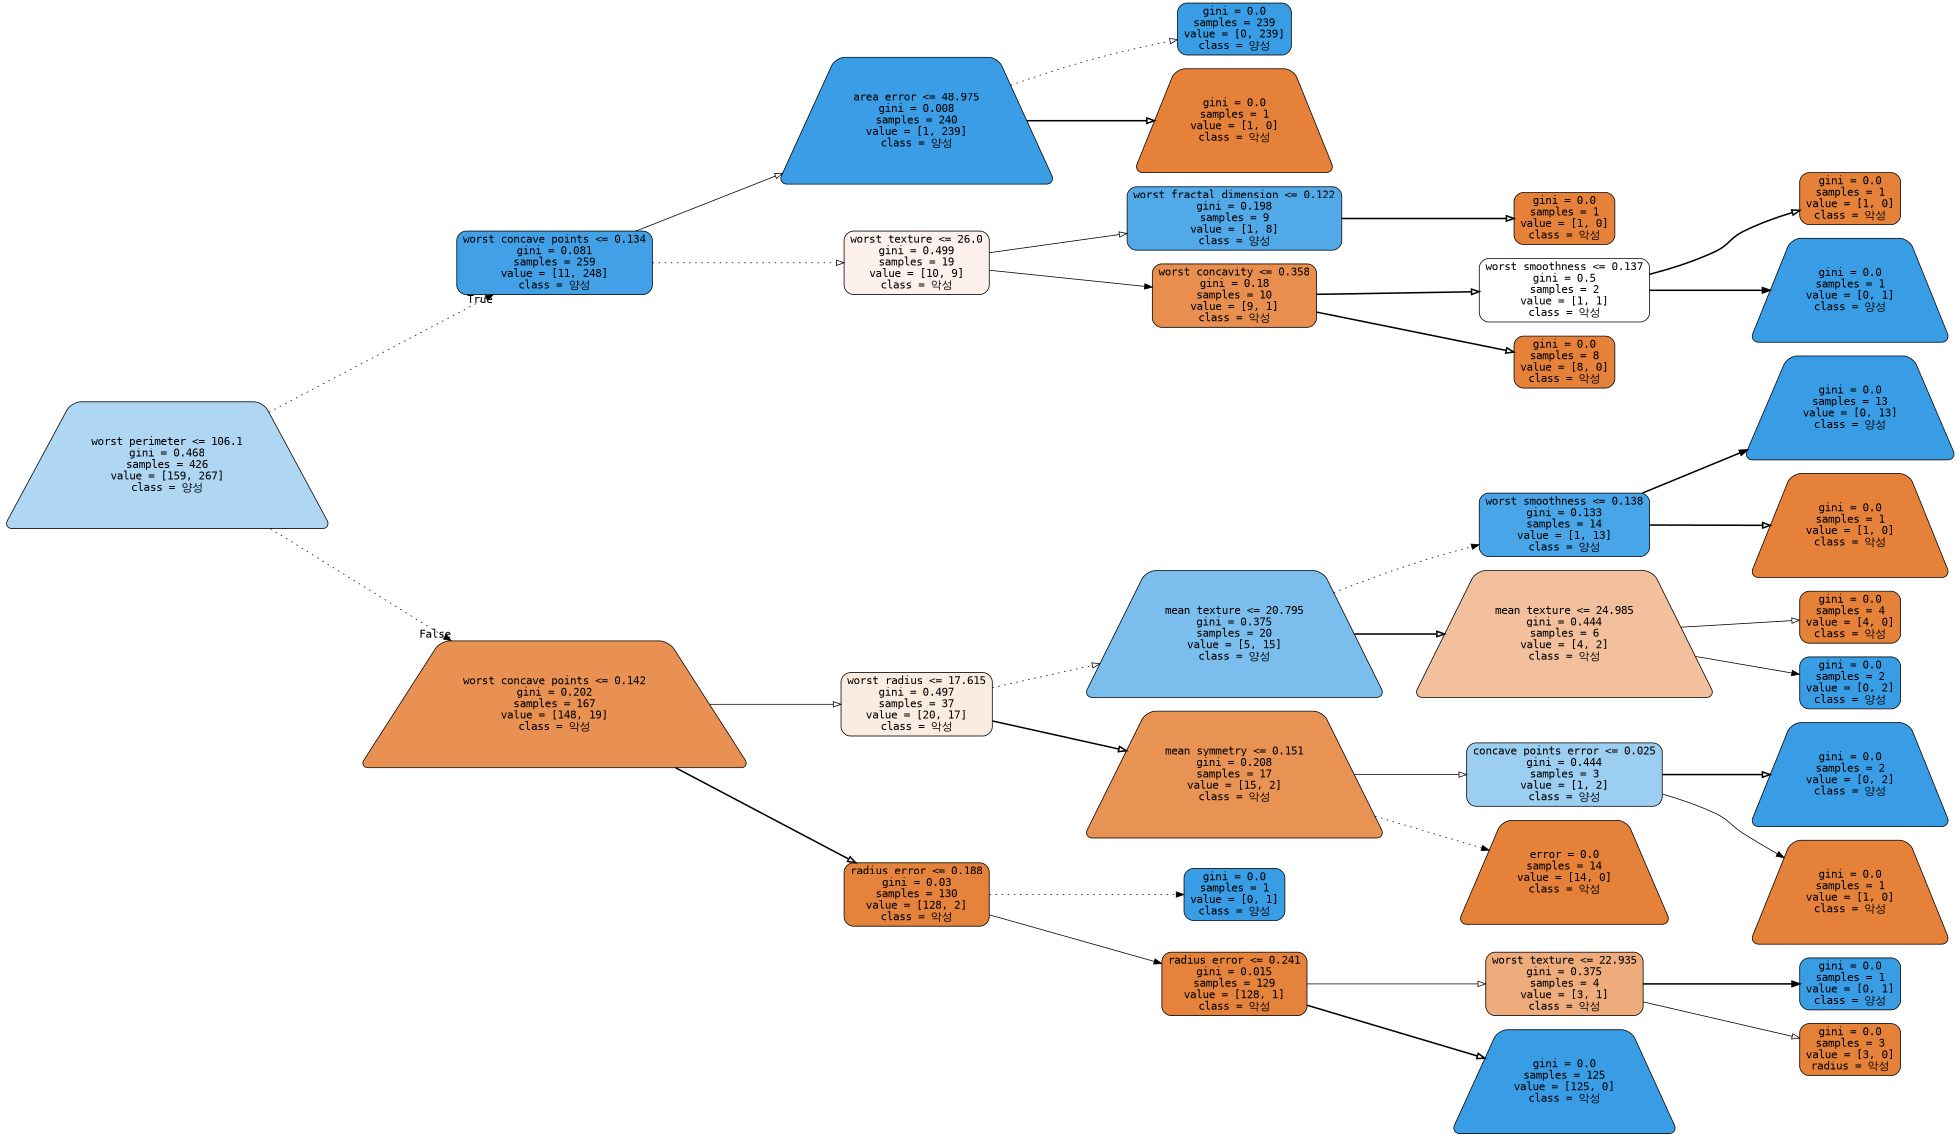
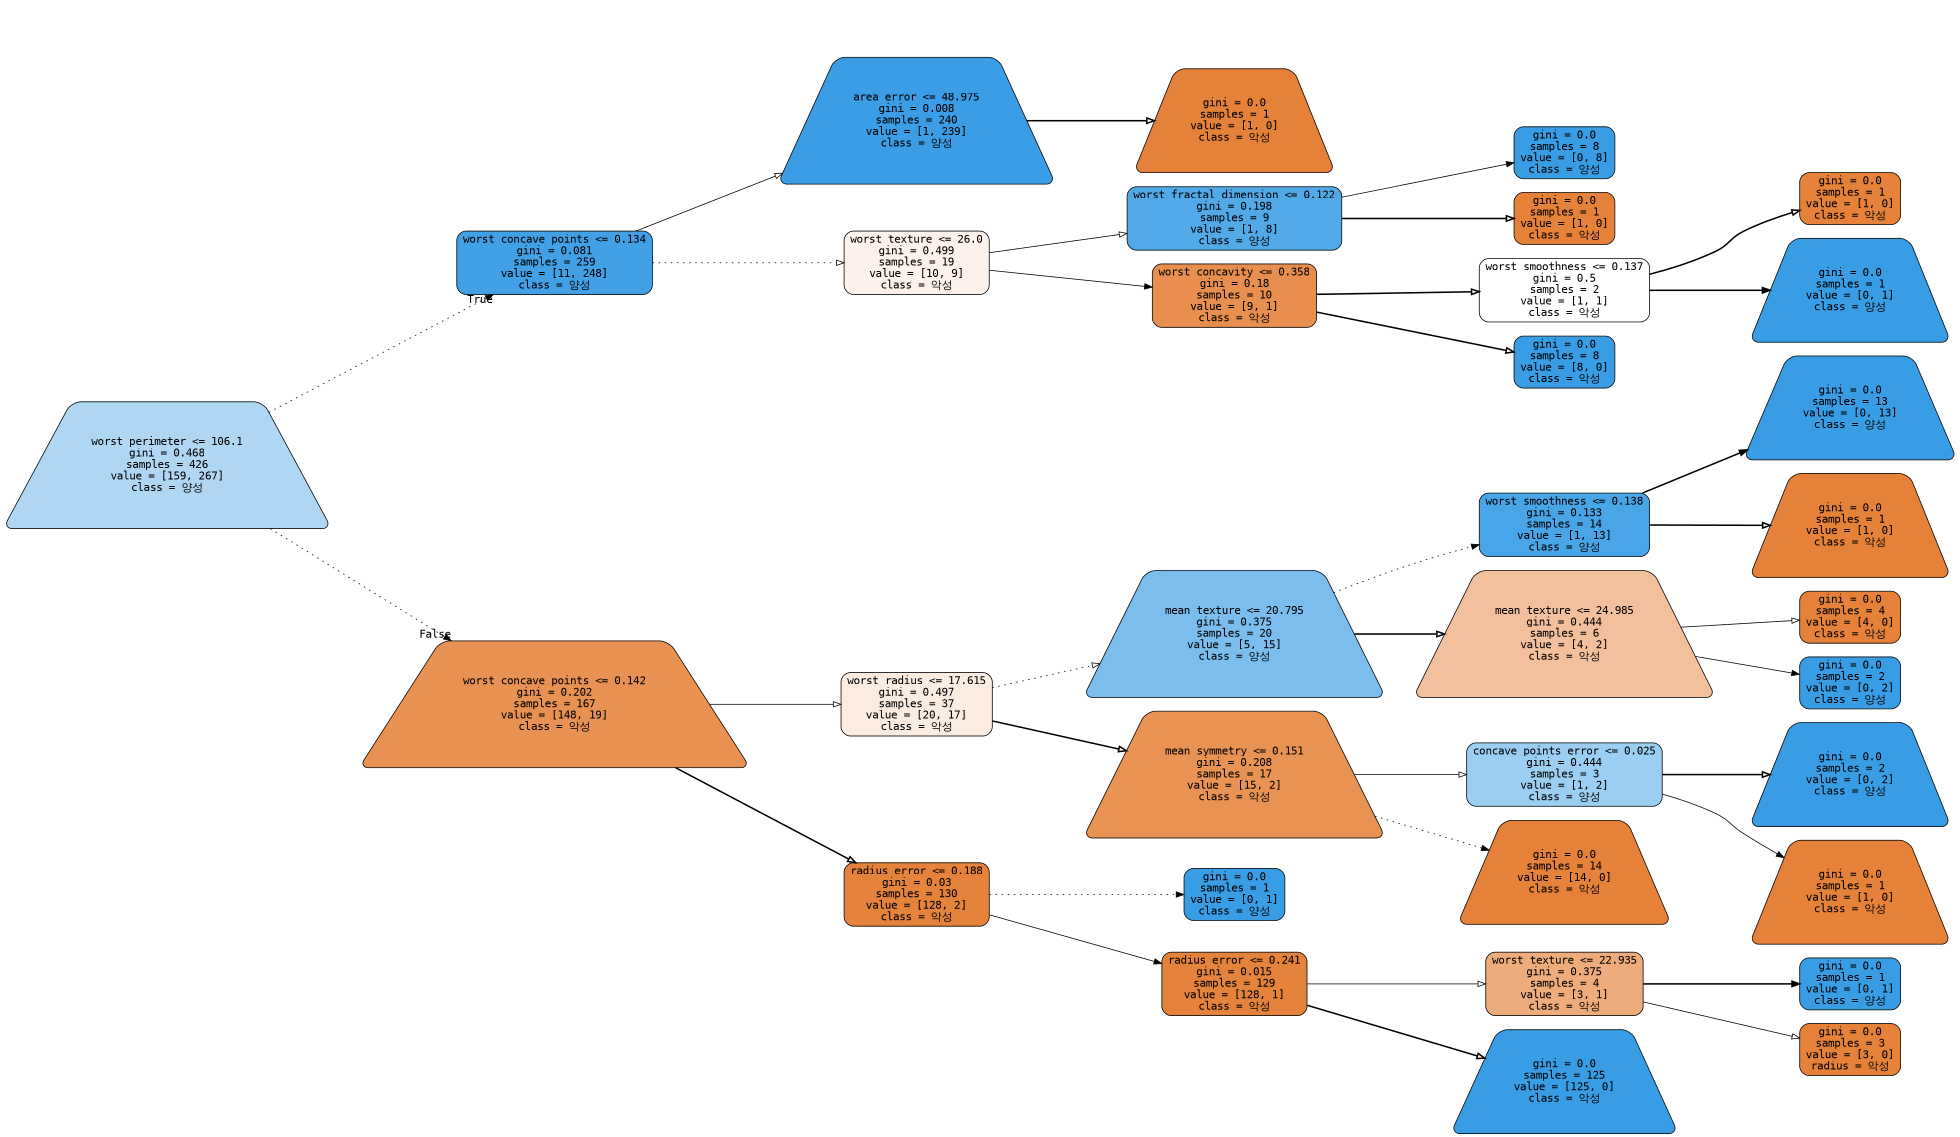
node "gini = 0.0 samples = 239 value = [0, 239] class = 양성": removed
node "gini = 0.0 samples = 8 value = [0, 8] class = 양성": added
node "gini = 0.0 samples = 8 value = [8, 0] class = 악성": fillcolor #e58139 -> #399de5
node "error = 0.0 samples = 14 value = [14, 0] class = 악성": label "error = 0.0 samples = 14 value = [14, 0] class = 악성" -> "gini = 0.0 samples = 14 value = [14, 0] class = 악성"
